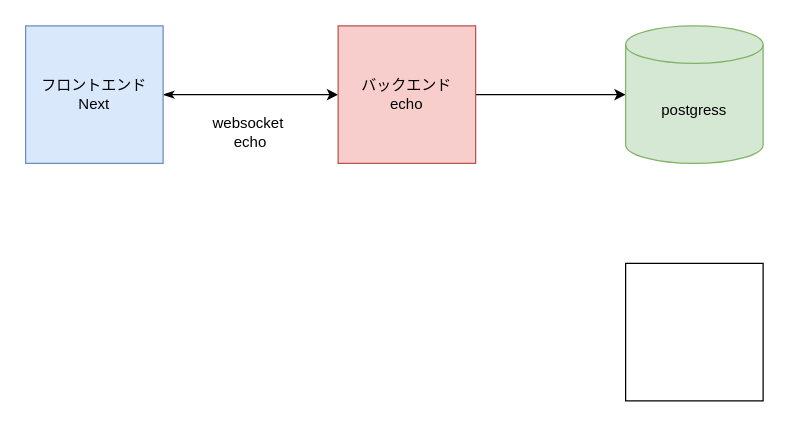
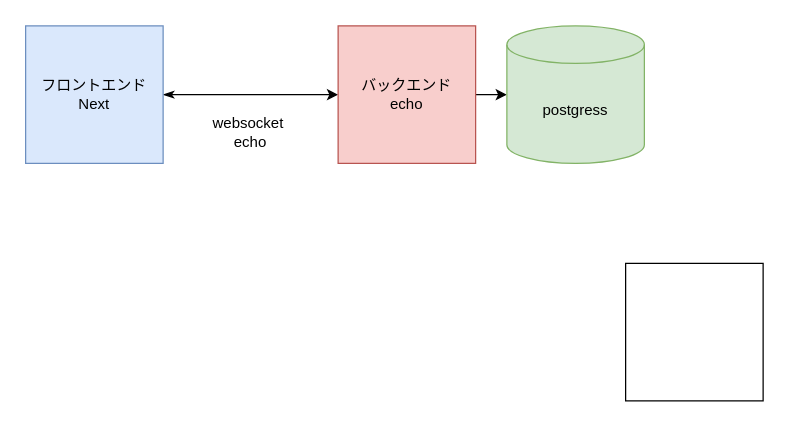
node "postgress": moved (694, 94) -> (576, 94)
